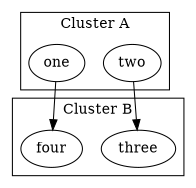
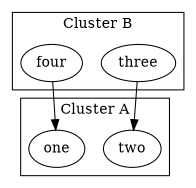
edge "one" -> "four": reversed
edge "two" -> "three": reversed
